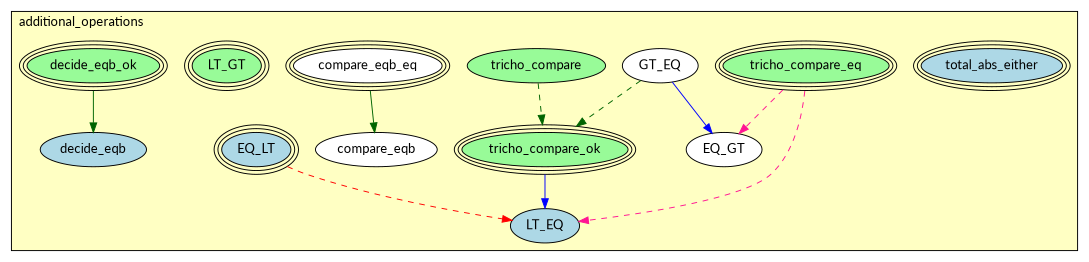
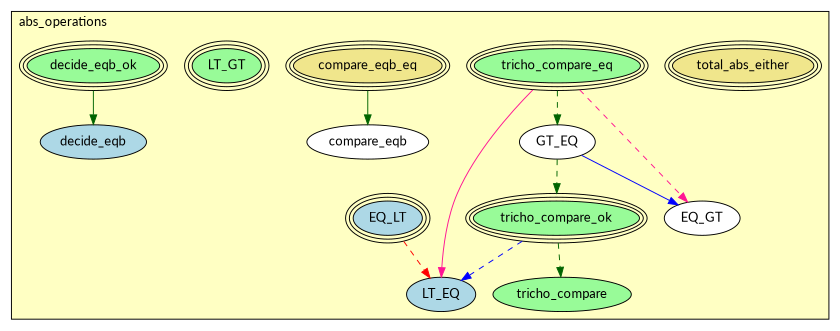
cluster "additional_operations": label "additional_operations" -> "abs_operations"
node "compare_eqb_eq": fillcolor white -> khaki
node "total_abs_either": fillcolor lightblue -> khaki
edge "tricho_compare" -> "tricho_compare_ok": reversed
edge "tricho_compare_eq" -> "GT_EQ": added
edge "tricho_compare_ok" -> "LT_EQ": style solid -> dashed
edge "tricho_compare_eq" -> "LT_EQ": style dashed -> solid
